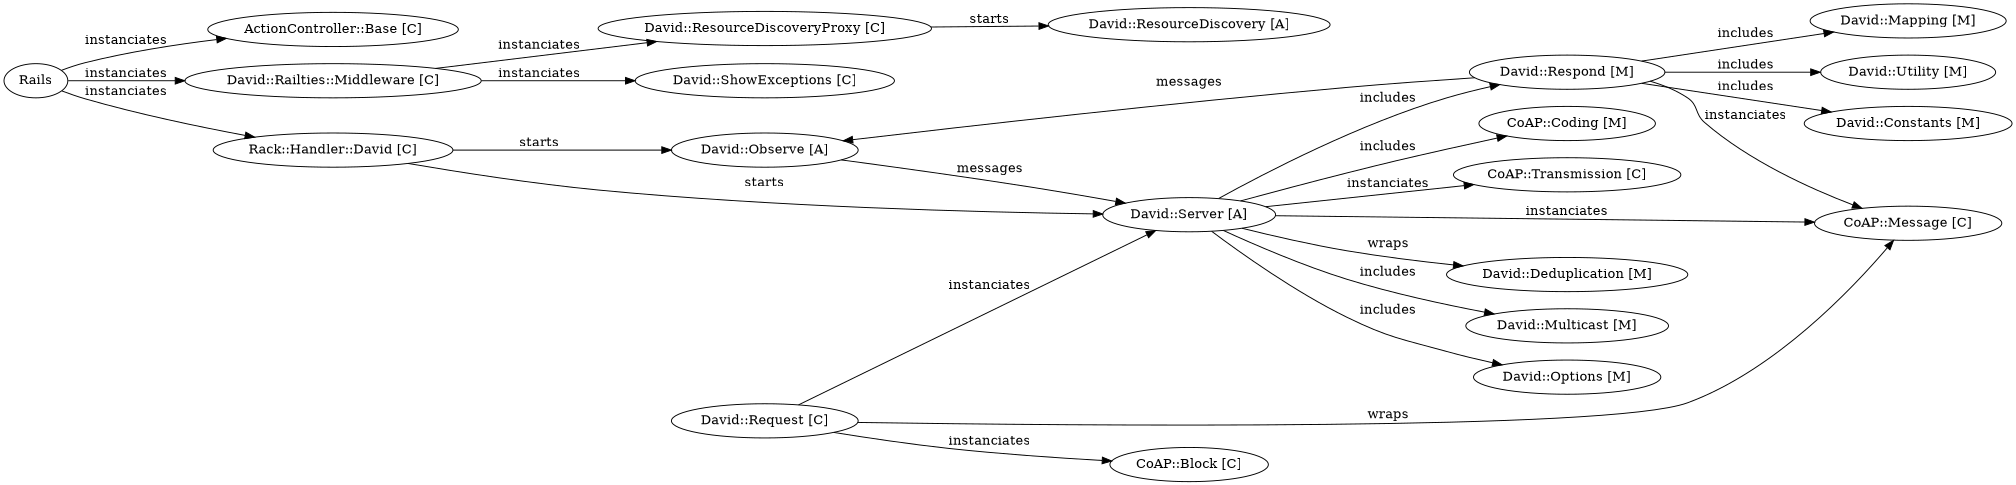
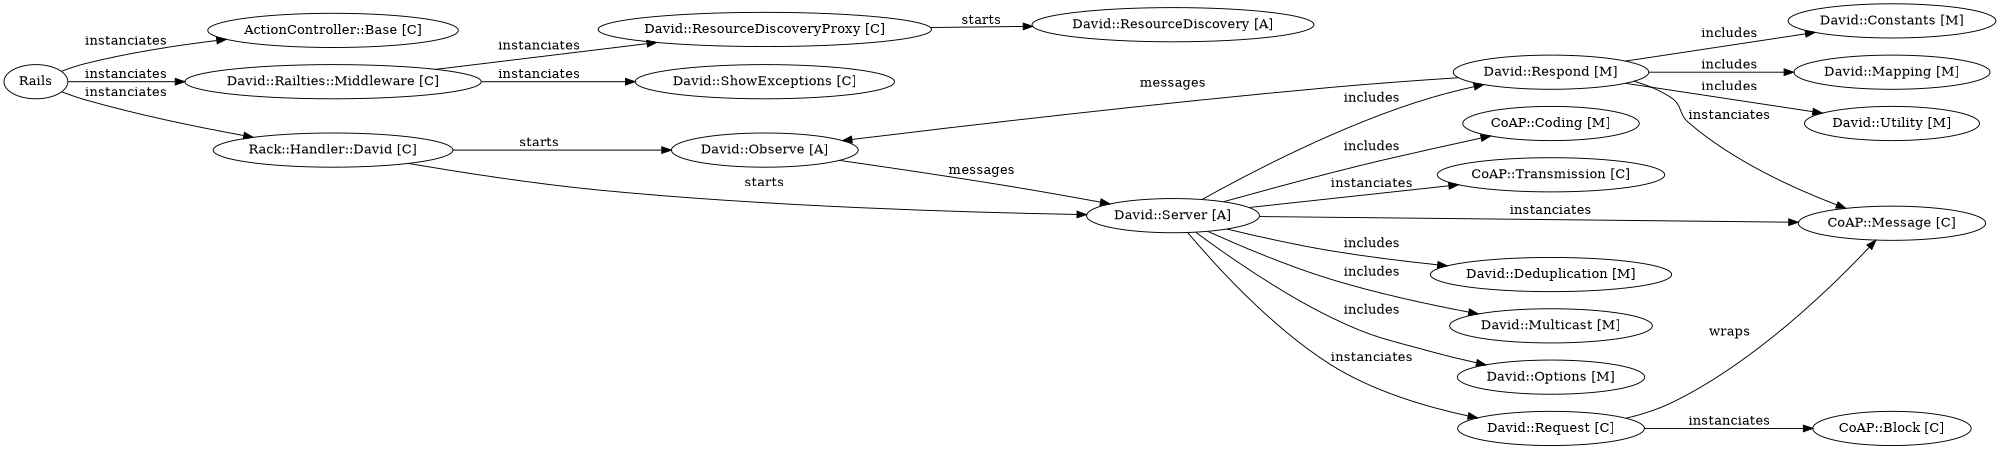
edge "David::Server [A]" -> "David::Deduplication [M]": label "wraps" -> "includes"
edge "David::Request [C]" -> "David::Server [A]": reversed
